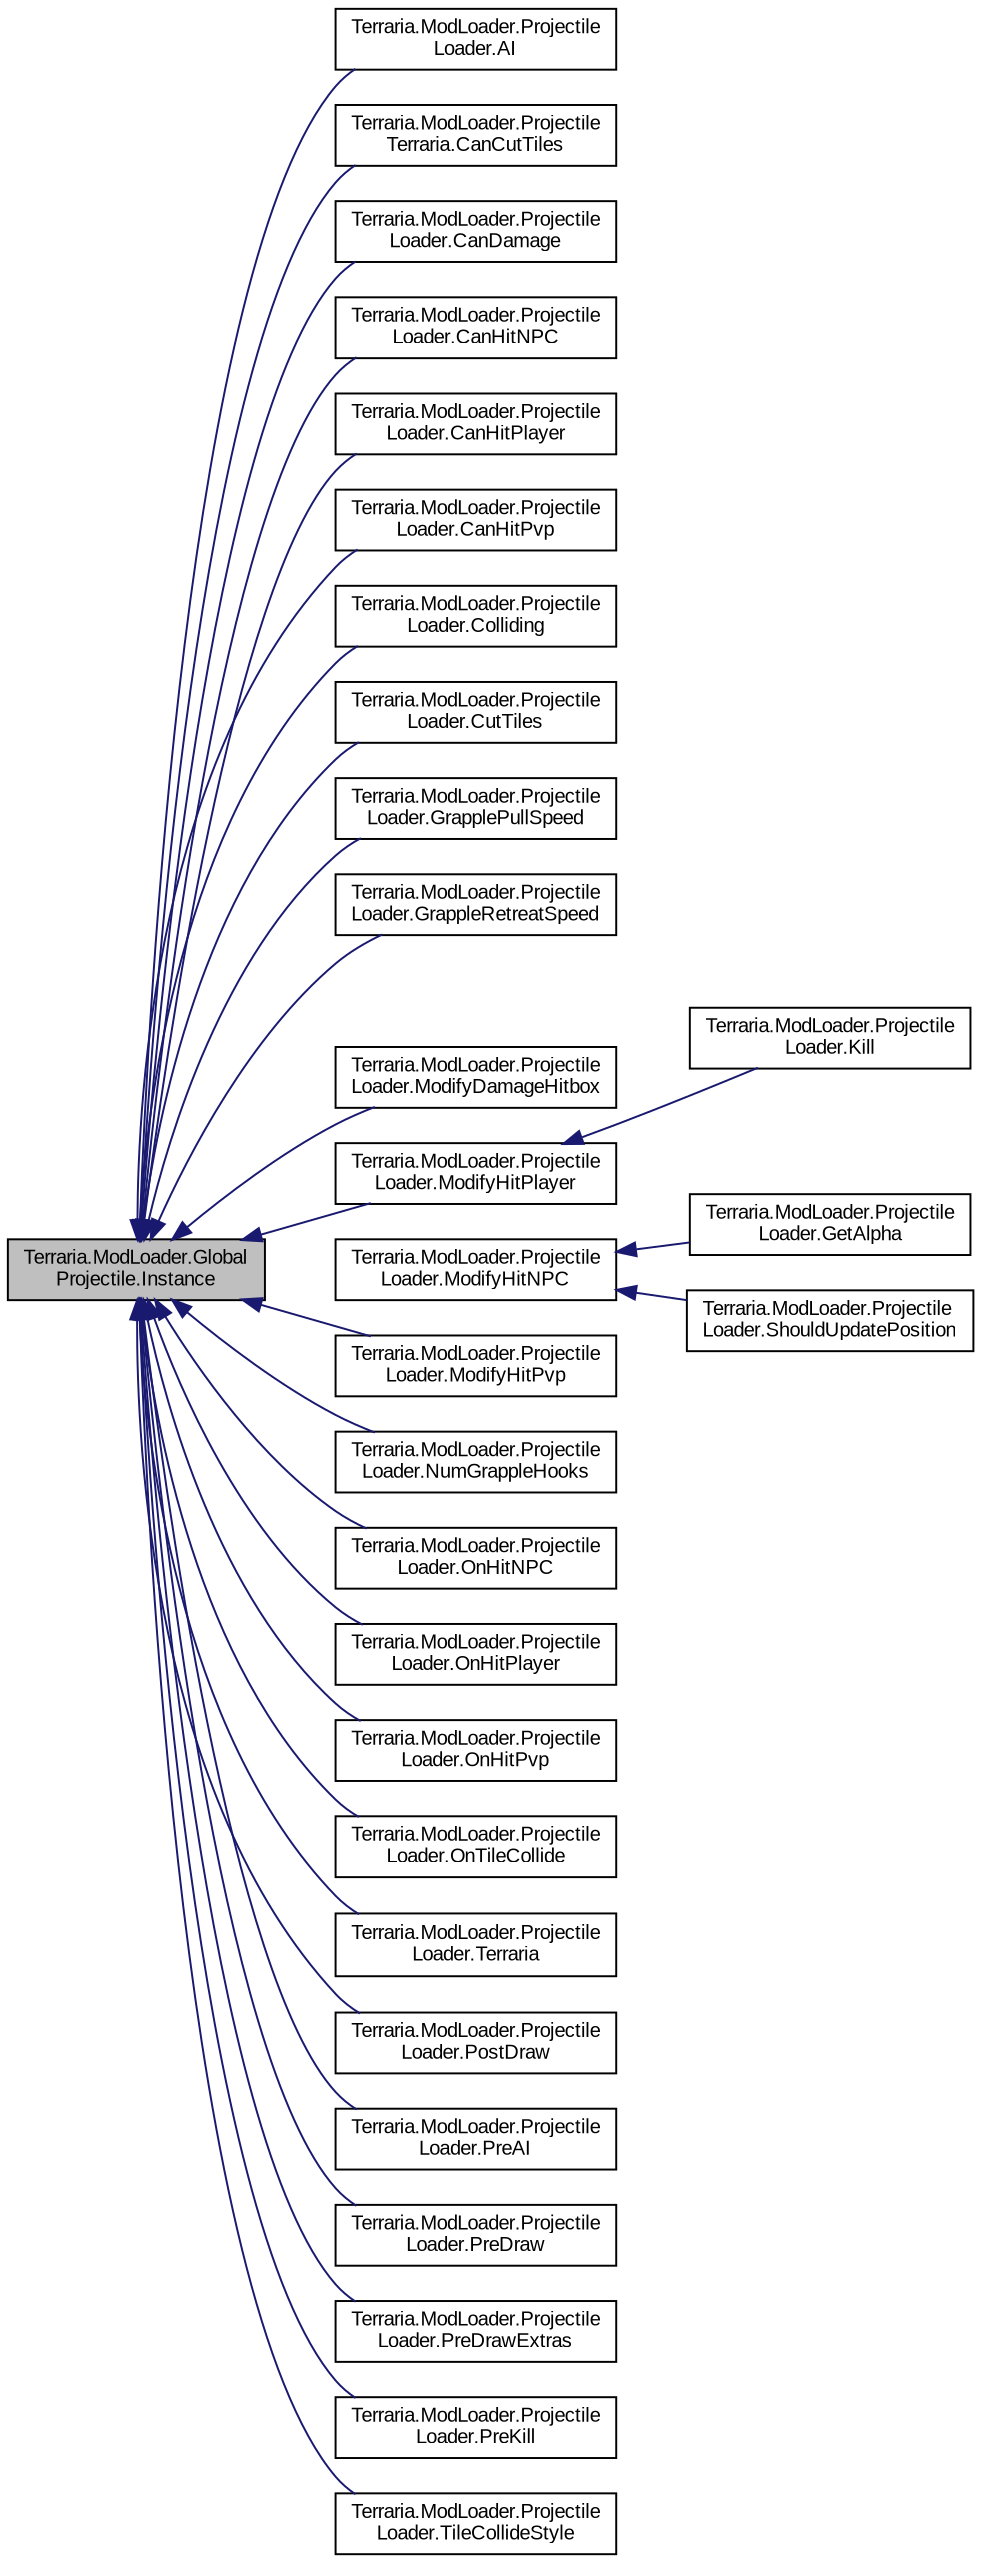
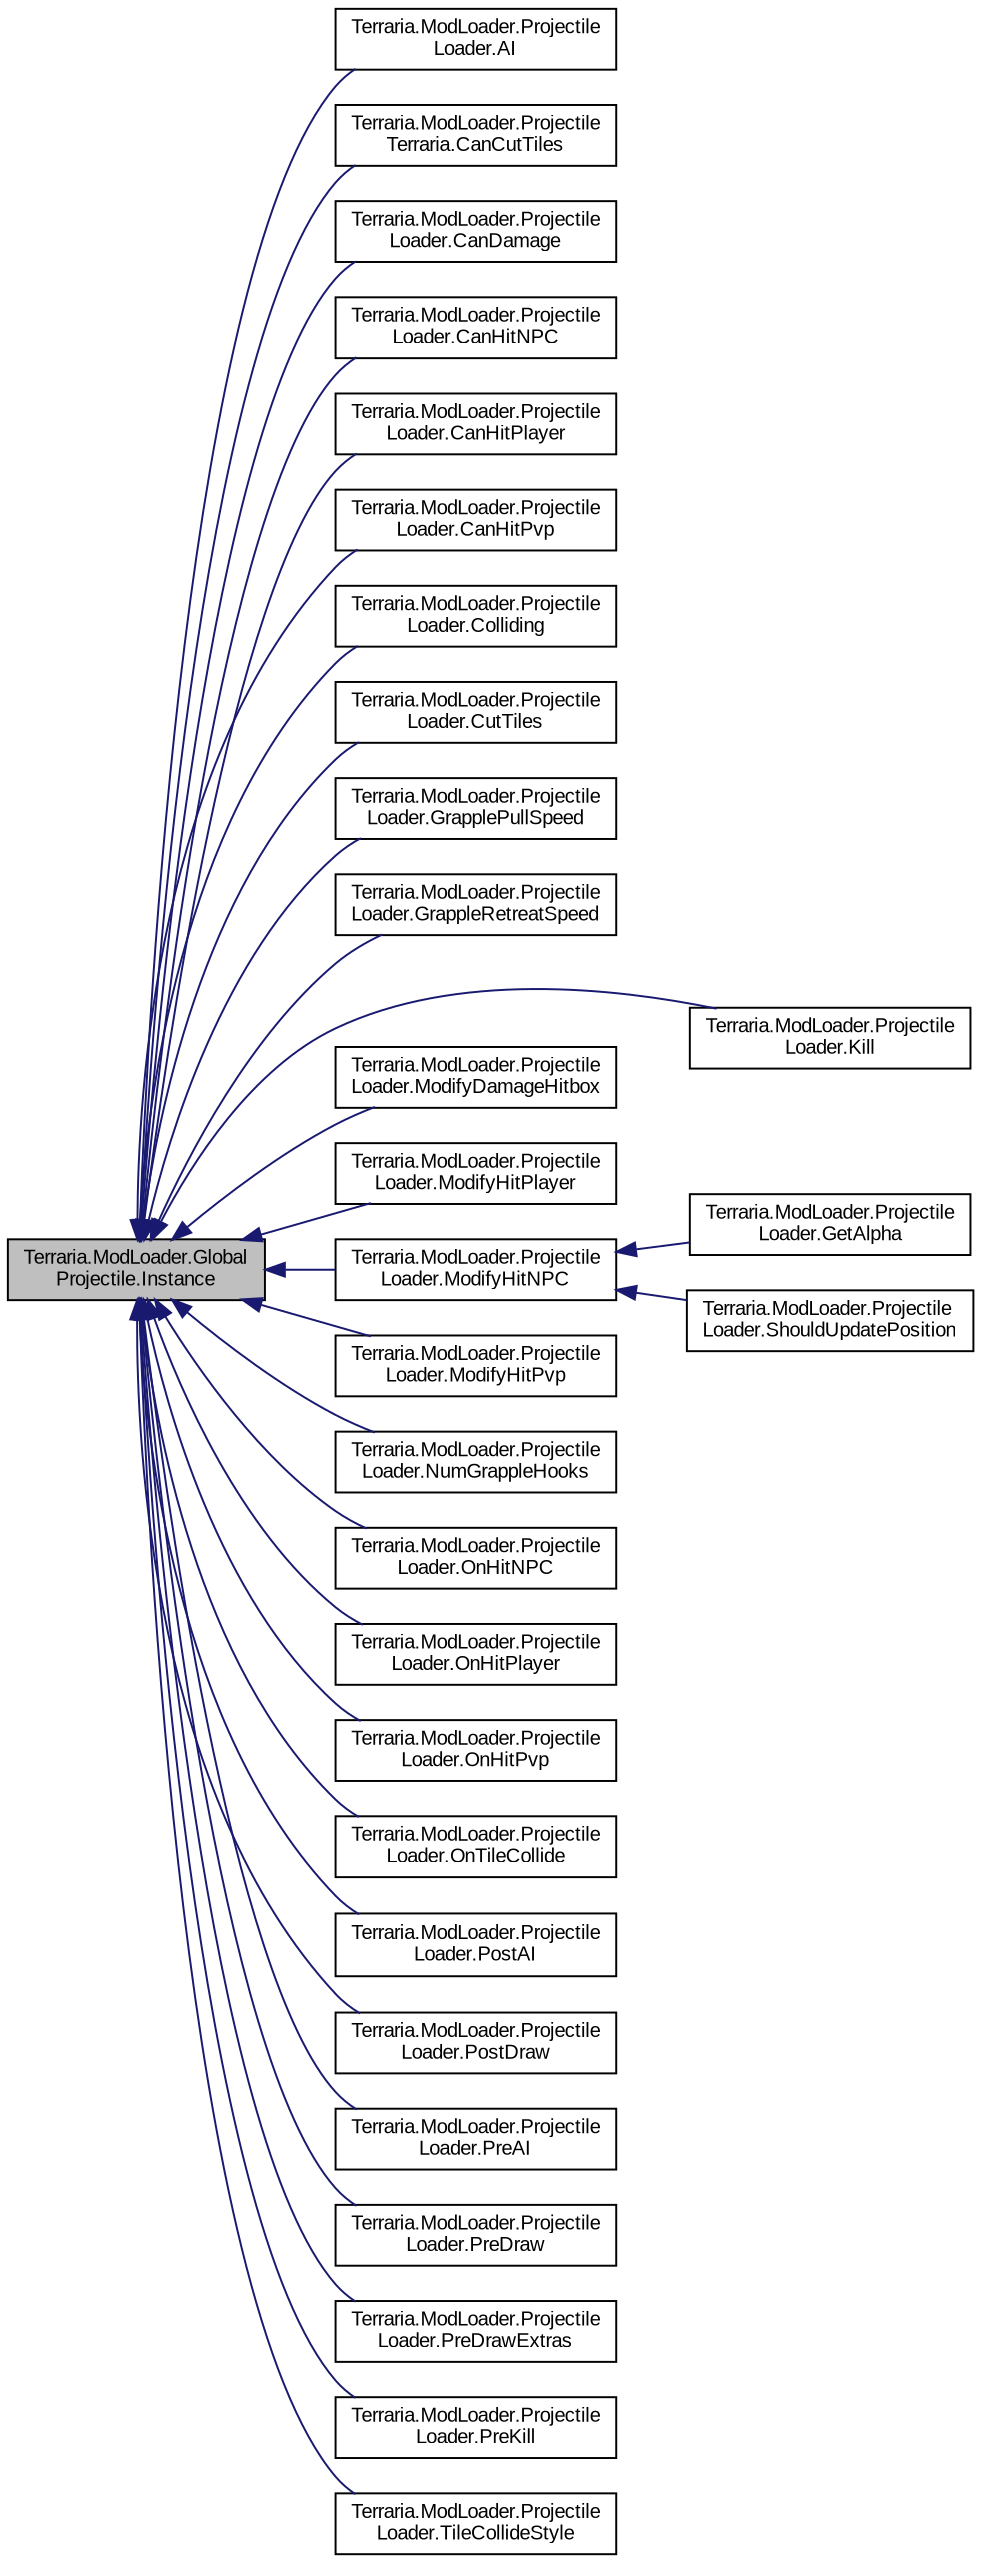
edge "Terraria.ModLoader.Projectile Loader.Kill" -> "Terraria.ModLoader.Projectile Loader.ModifyHitPlayer": now "Terraria.ModLoader.Projectile Loader.Kill" -> "Terraria.ModLoader.Global Projectile.Instance"
edge "Terraria.ModLoader.Projectile Loader.ModifyHitNPC" -> "Terraria.ModLoader.Global Projectile.Instance": added
node "Terraria.ModLoader.Projectile Loader.Terraria": label "Terraria.ModLoader.Projectile Loader.Terraria" -> "Terraria.ModLoader.Projectile Loader.PostAI"
